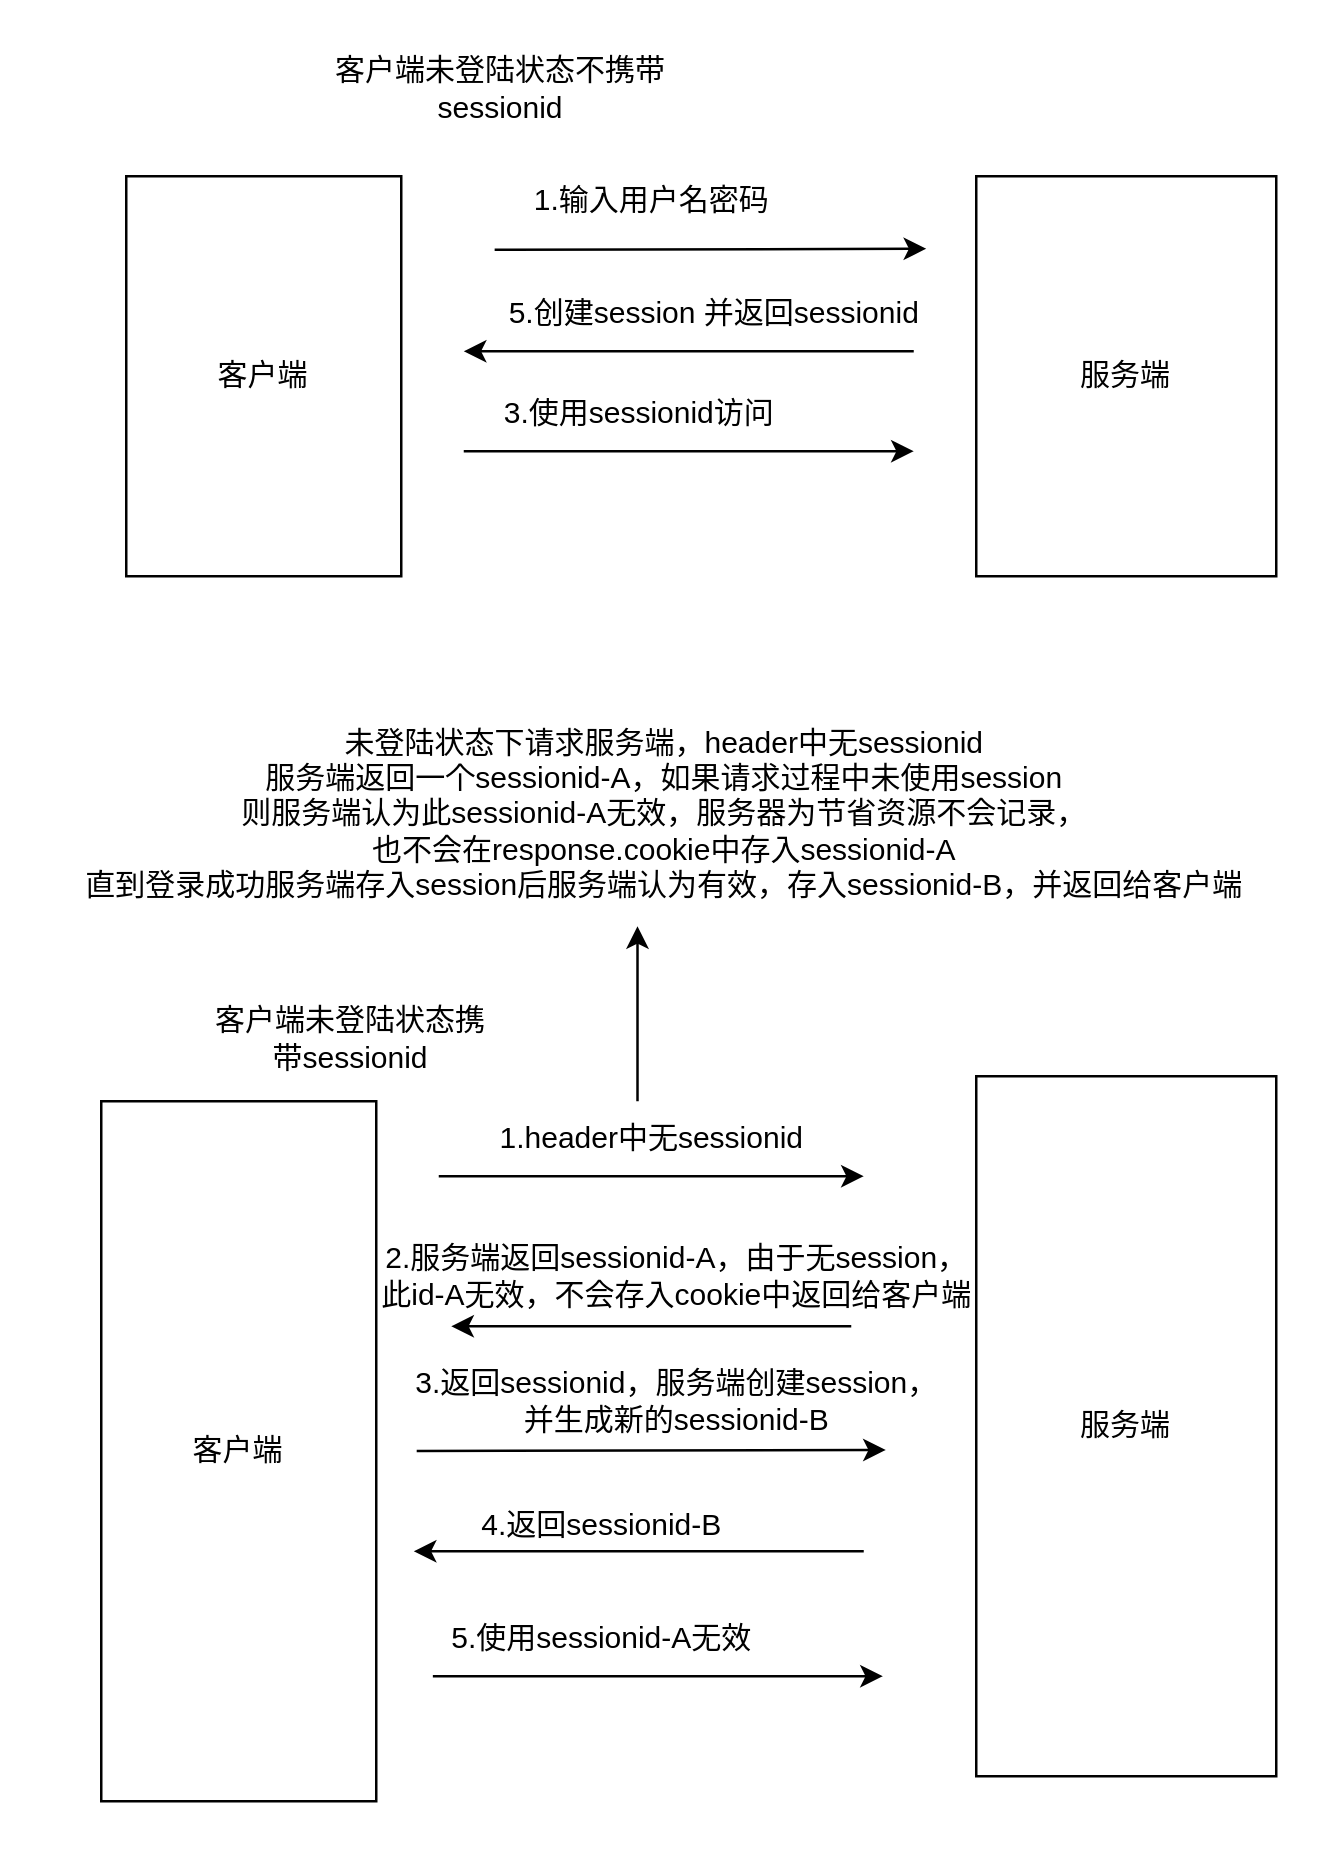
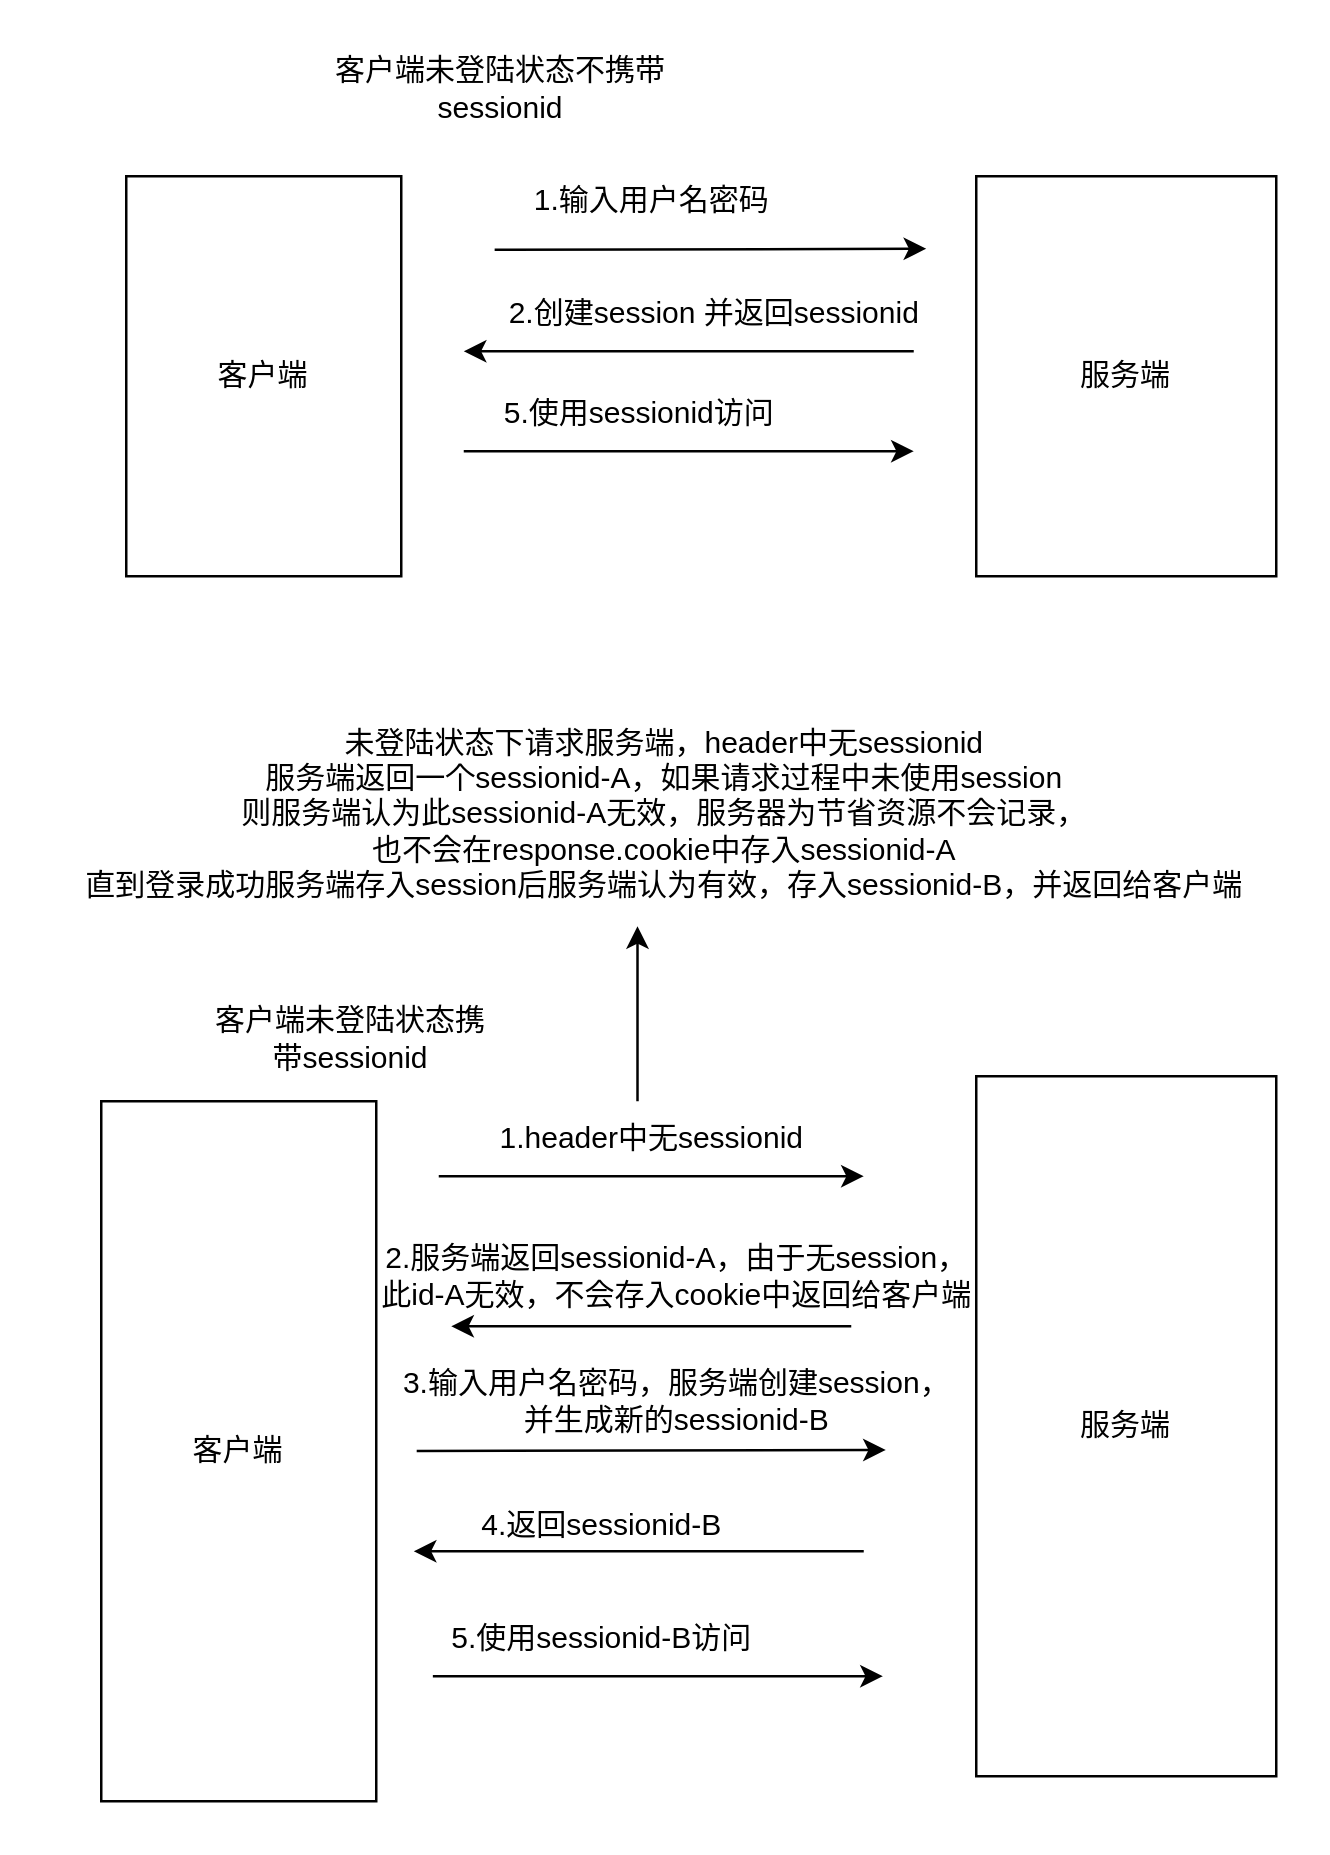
node "5.创建session 并返回sessionid": label "5.创建session 并返回sessionid" -> "2.创建session 并返回sessionid"
node "3.使用sessionid访问": label "3.使用sessionid访问" -> "5.使用sessionid访问"
node "3.返回sessionid，服务端创建session， 并生成新的sessionid-B": label "3.返回sessionid，服务端创建session， 并生成新的sessionid-B" -> "3.输入用户名密码，服务端创建session， 并生成新的sessionid-B"
node "5.使用sessionid-A无效": label "5.使用sessionid-A无效" -> "5.使用sessionid-B访问"
